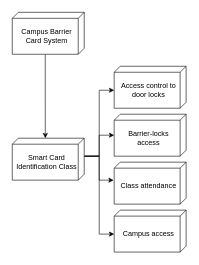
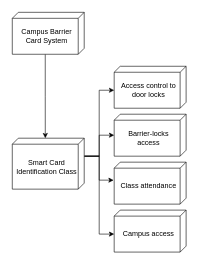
node "Smart Card Identification Class": size 72x42 -> 72x51
